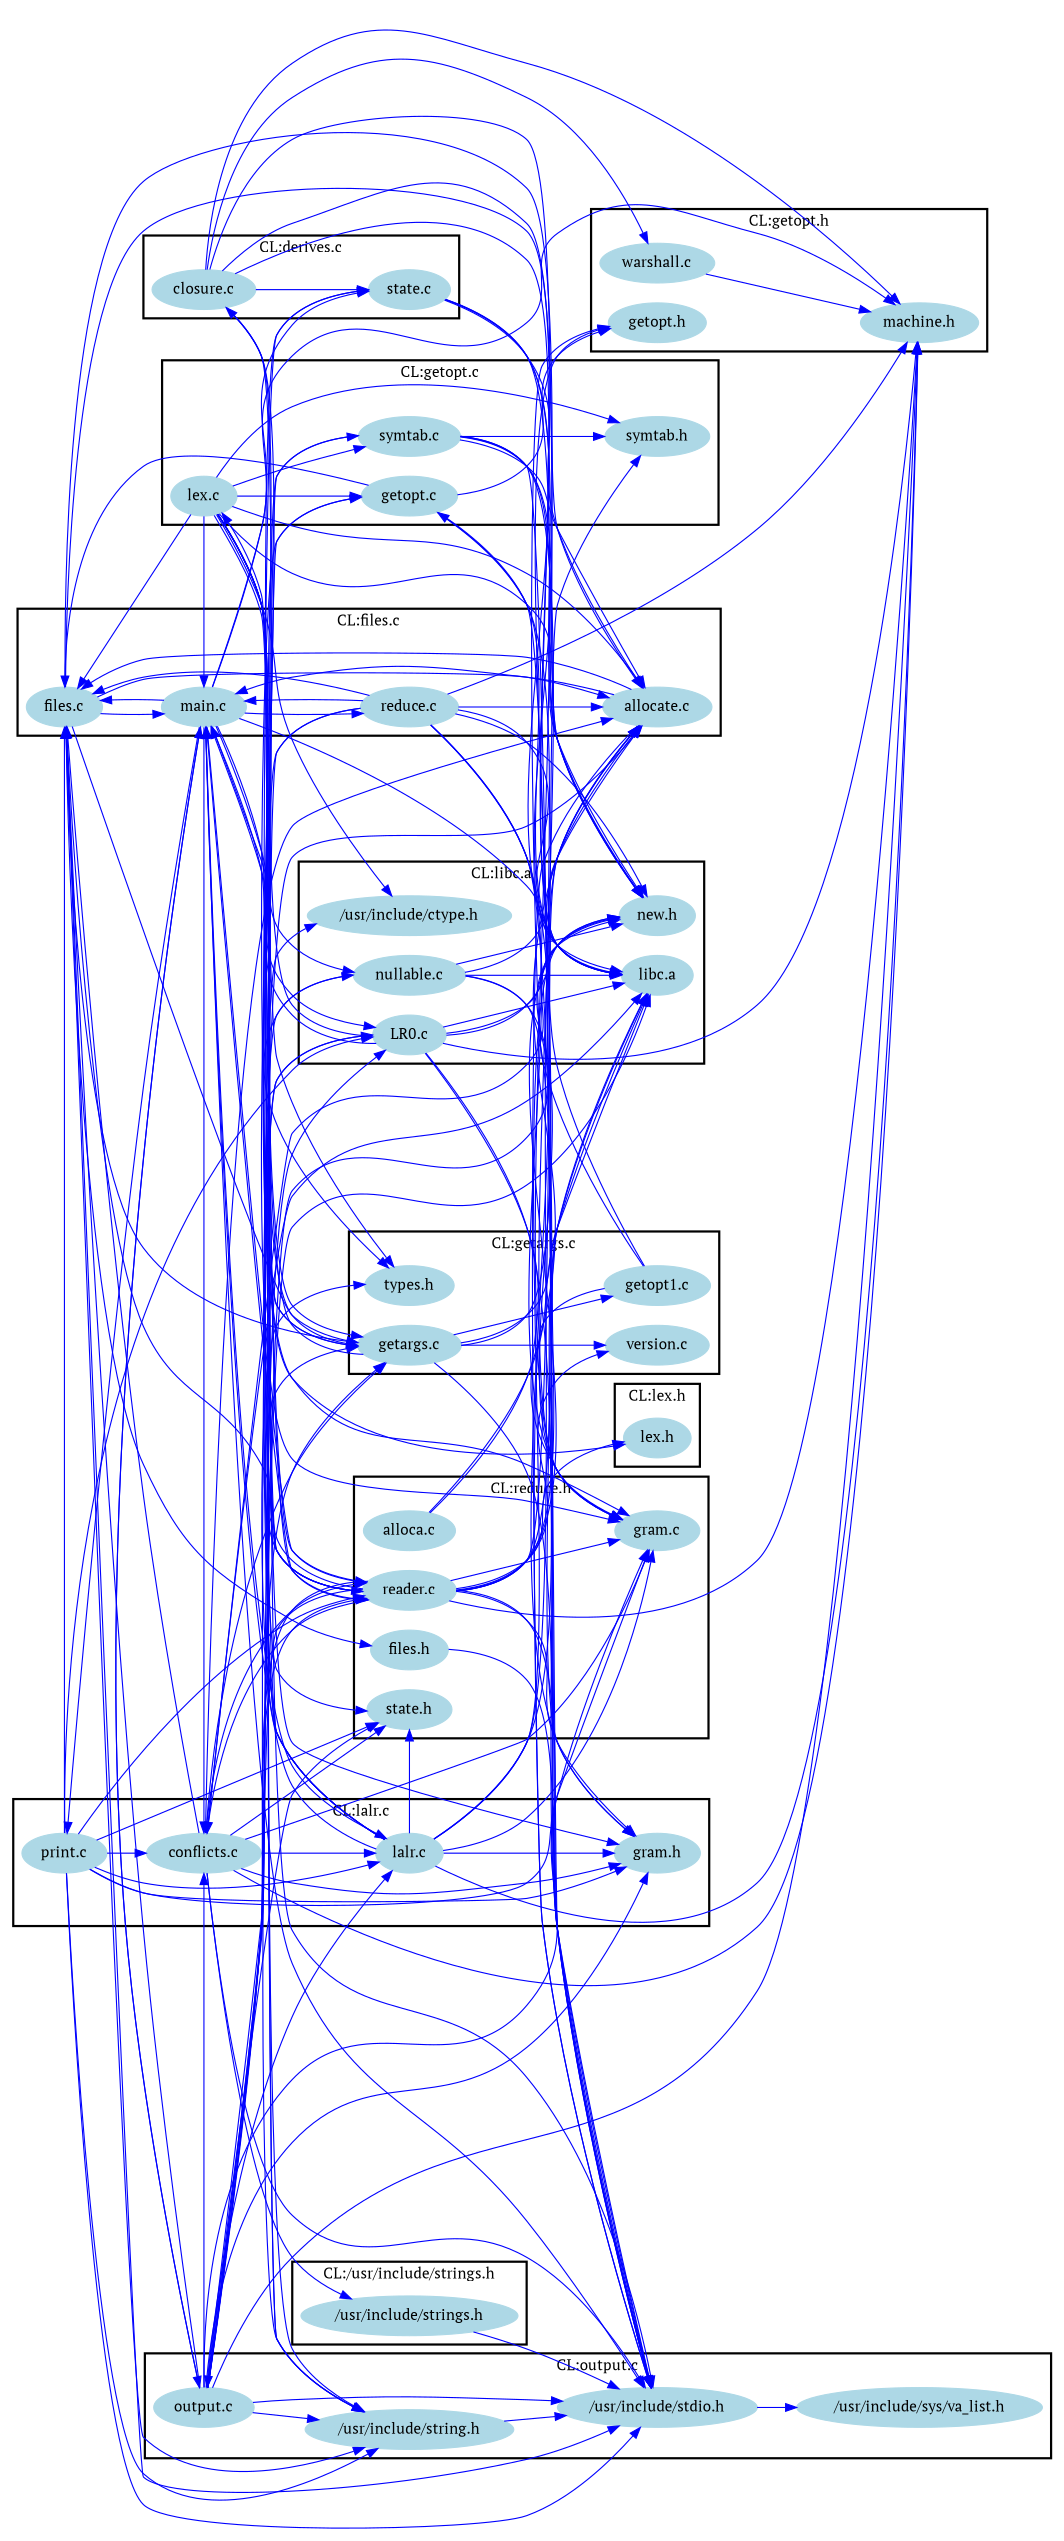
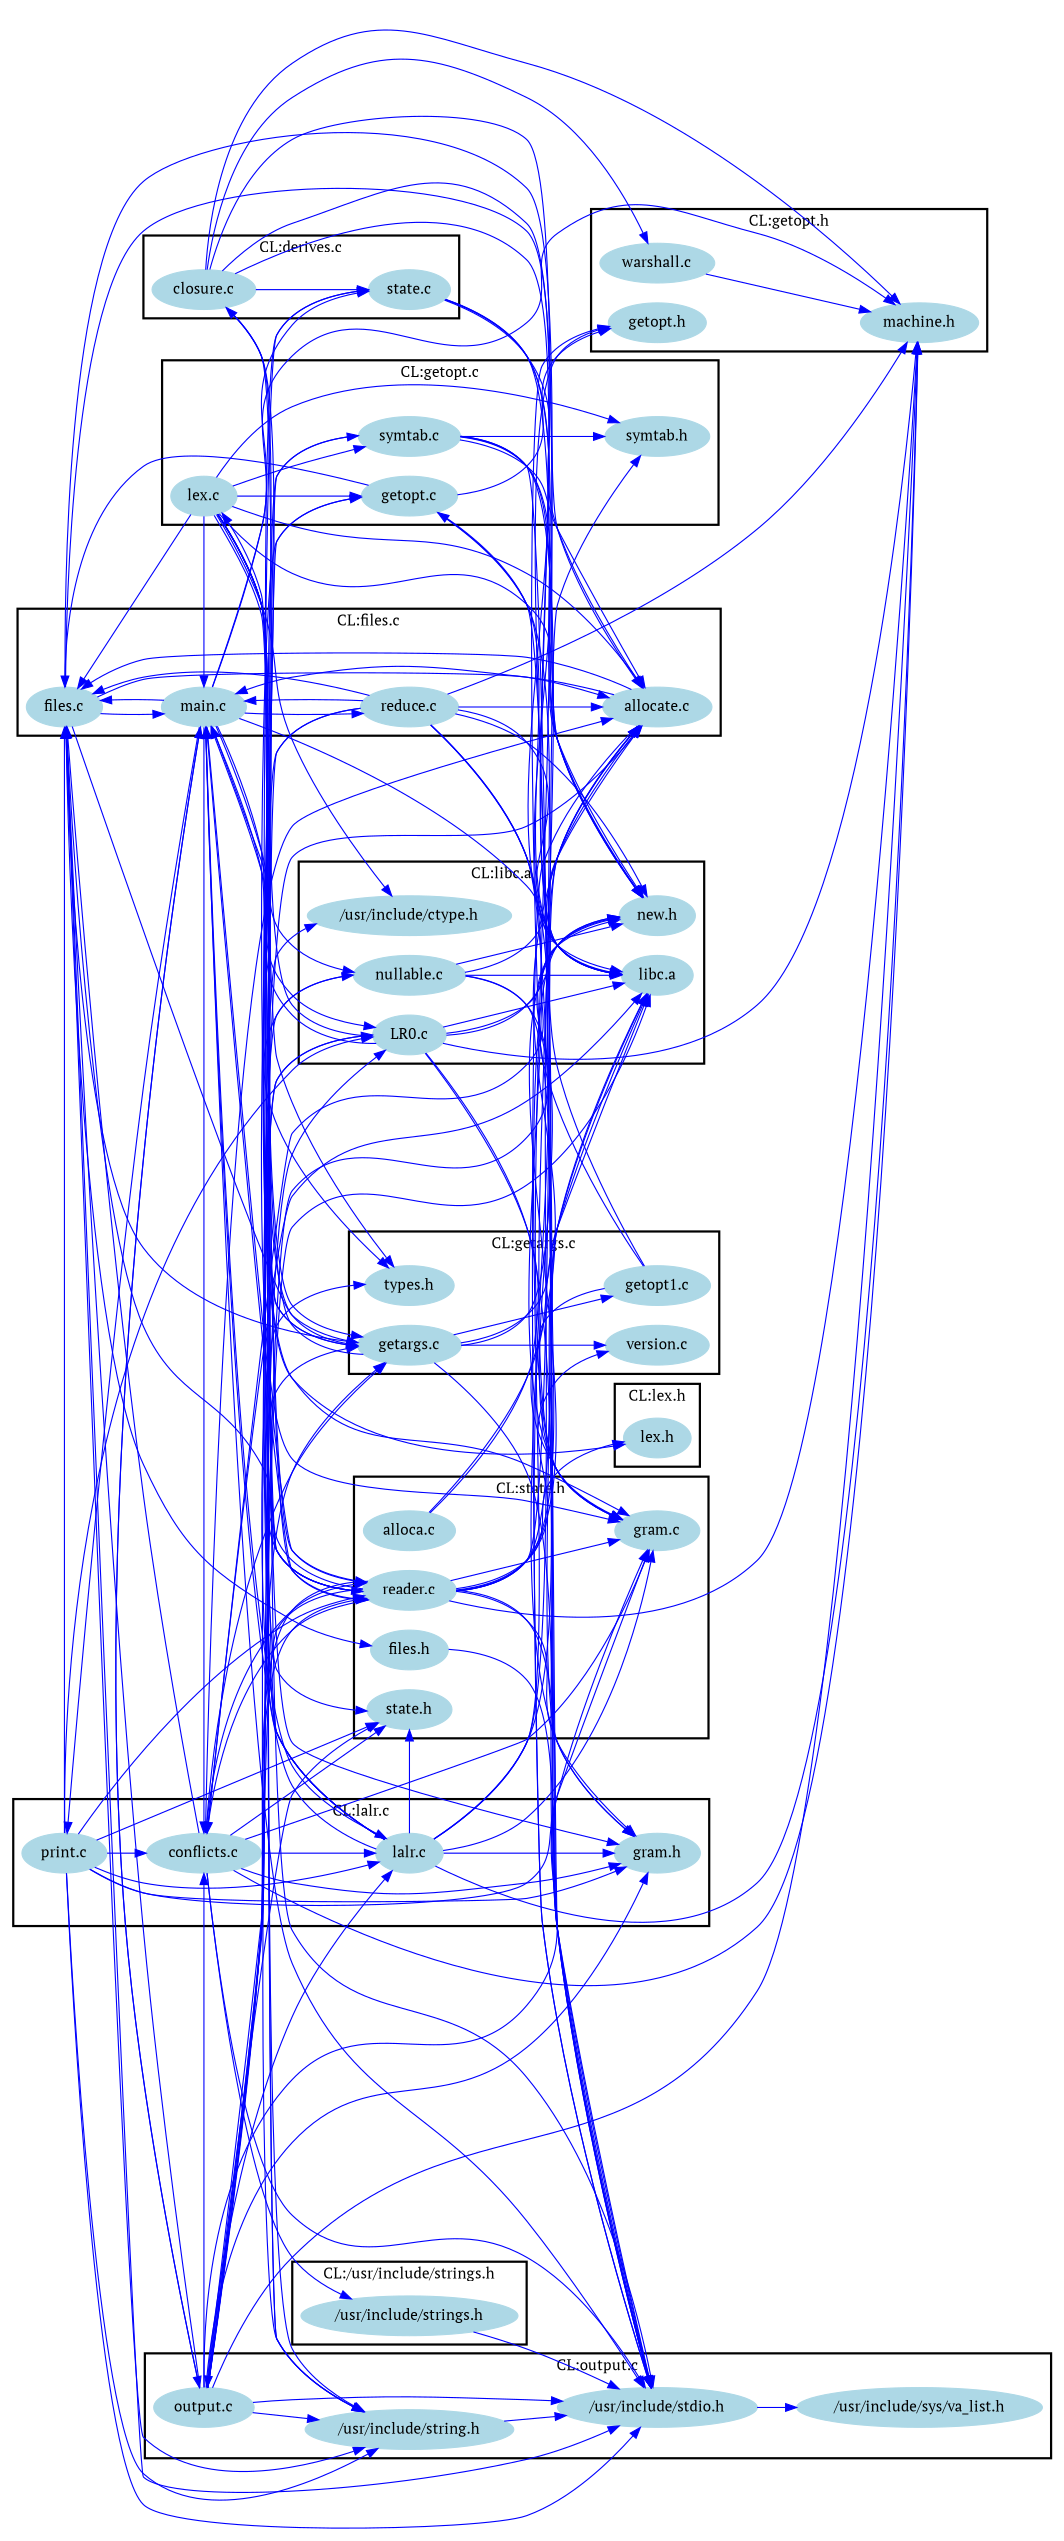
cluster "CL:reduce.h": label "CL:reduce.h" -> "CL:state.h"
